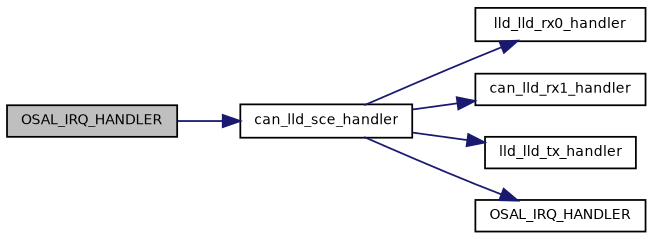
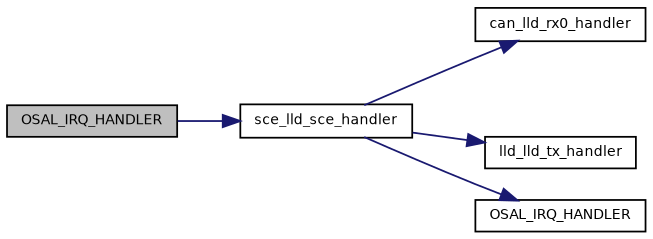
node "lld_lld_rx0_handler": label "lld_lld_rx0_handler" -> "can_lld_rx0_handler"
node "can_lld_rx1_handler": removed
node "can_lld_sce_handler": label "can_lld_sce_handler" -> "sce_lld_sce_handler"
